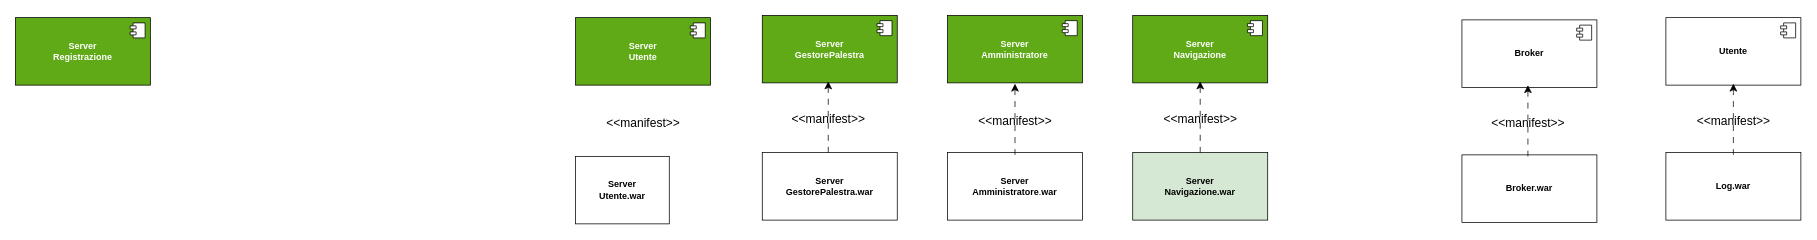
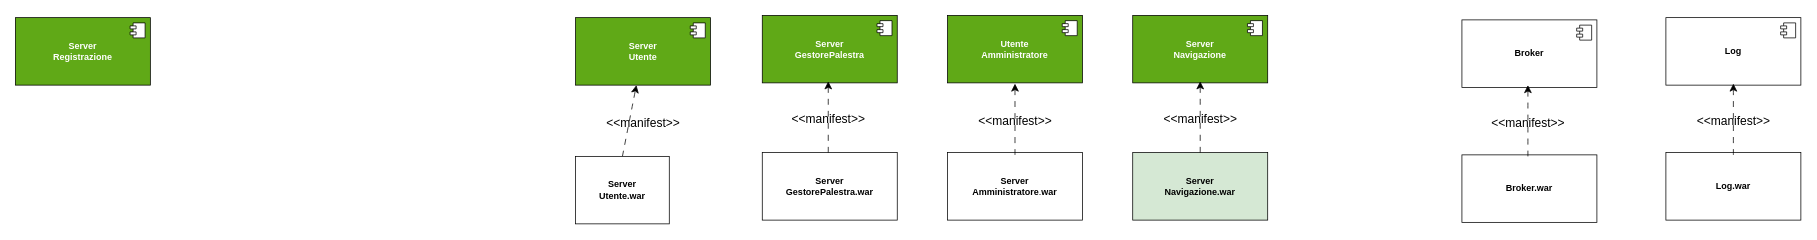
node "Server Amministratore": label "Server Amministratore" -> "Utente Amministratore"
node "Utente": label "Utente" -> "Log"
edge "Server Utente.war" -> "Server Utente": added
